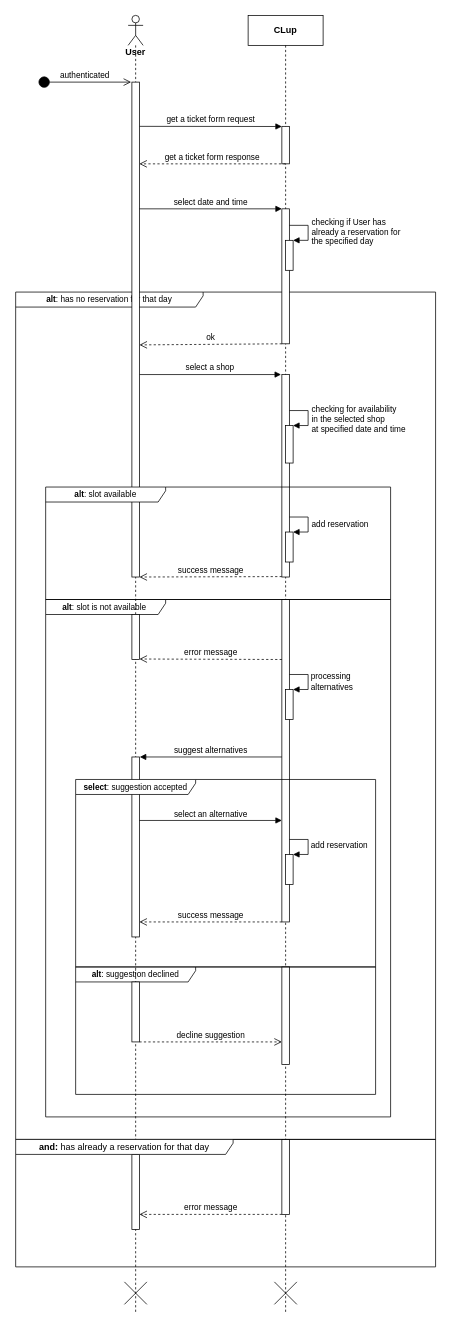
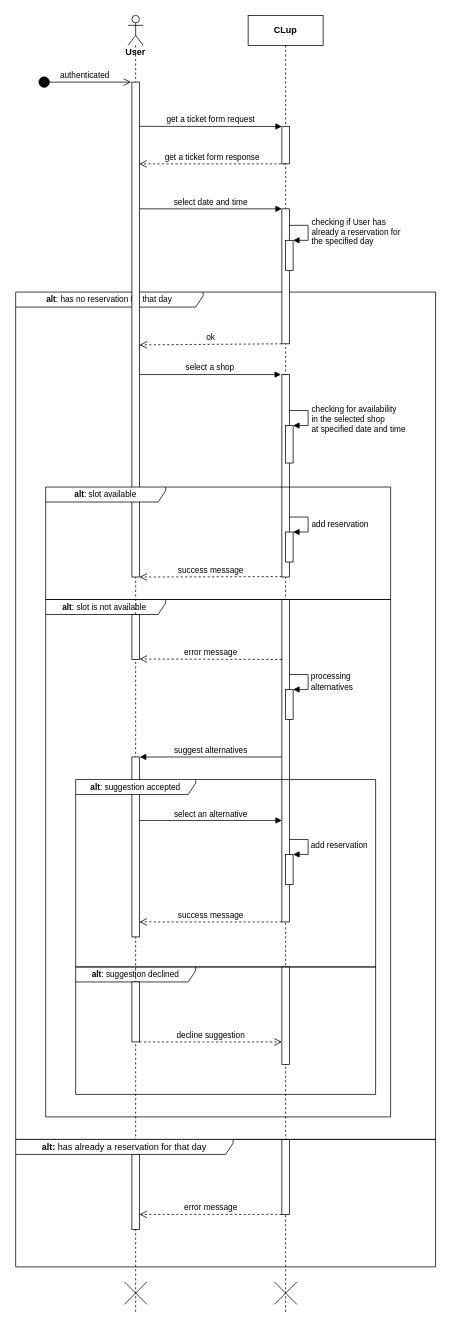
node "select: suggestion accepted": label "select: suggestion accepted" -> "alt: suggestion accepted"
node "and: has already a reservation for that day": label "and: has already a reservation for that day" -> "alt: has already a reservation for that day"
